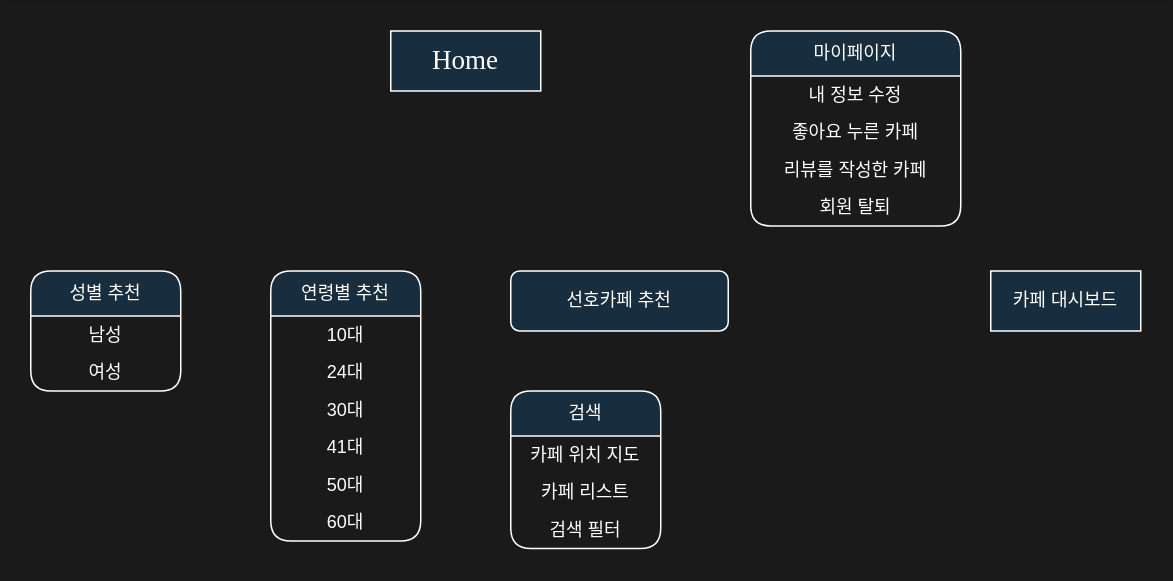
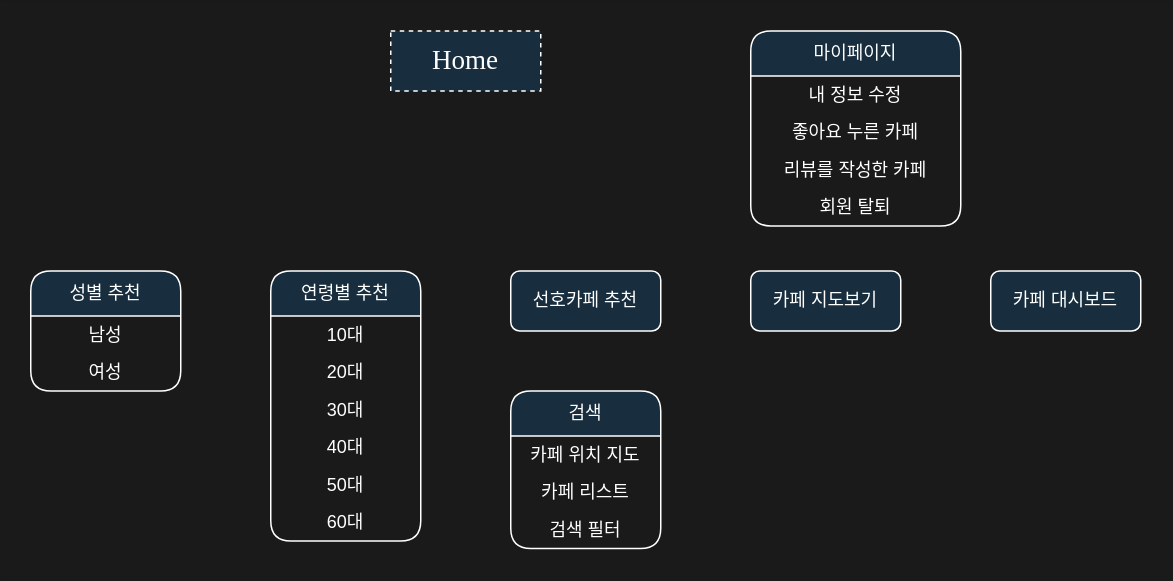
node "Home": style solid -> dashed
node "선호카페 추천": size 218x60 -> 150x60
node "카페 지도보기": added
node "카페 대시보드": shape rectangle -> rounded rectangle
node "24대": label "24대" -> "20대"
node "41대": label "41대" -> "40대"
